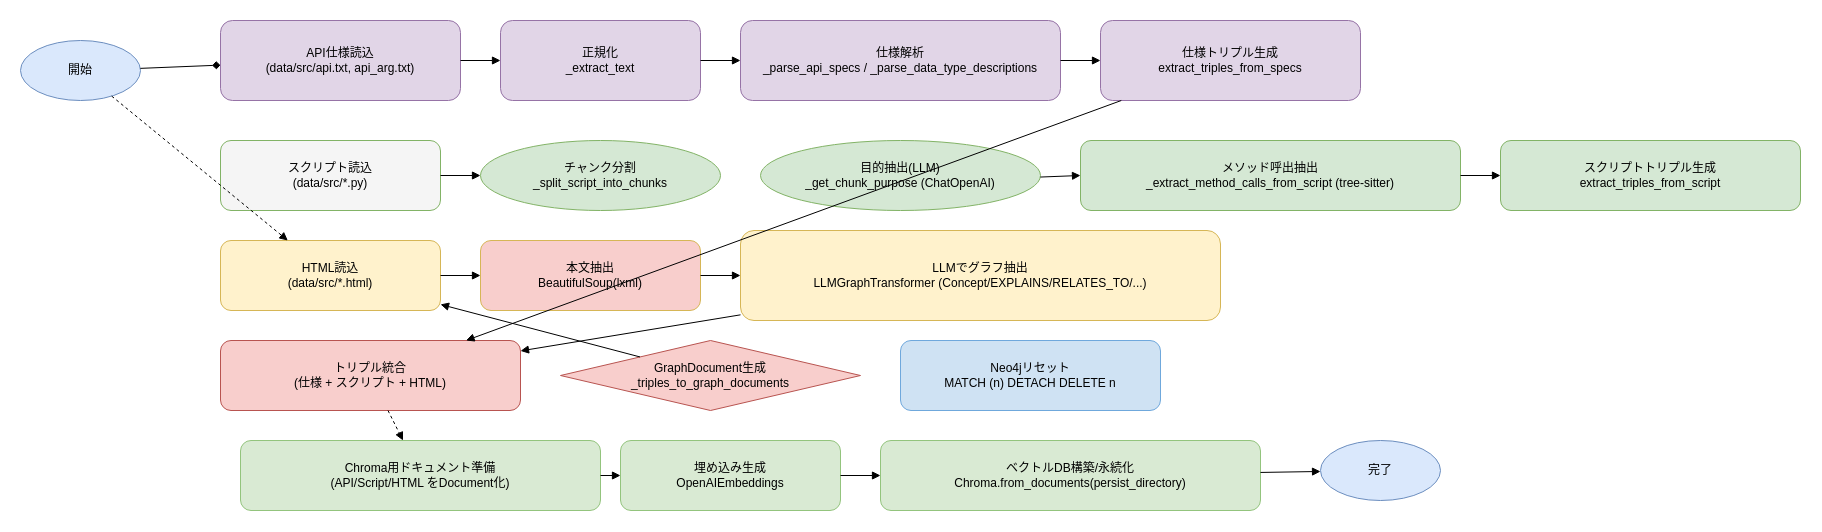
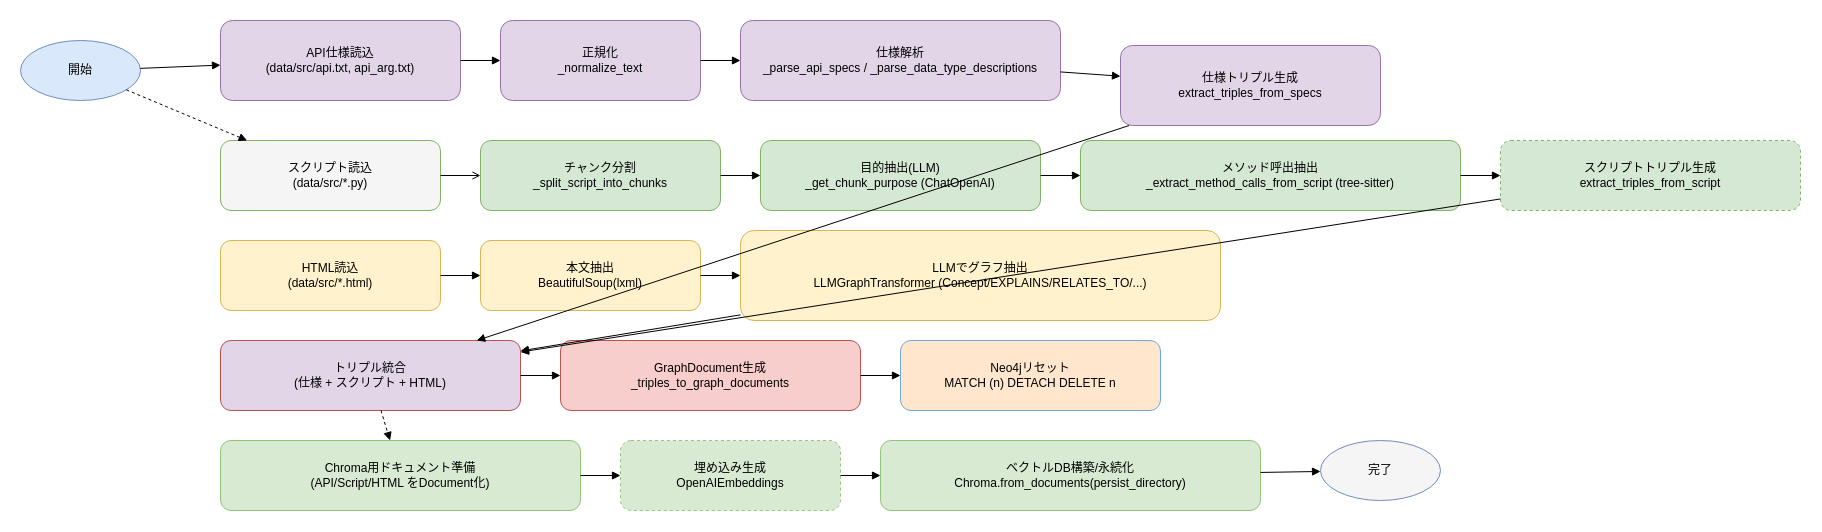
node "正規化 _extract_text": label "正規化 _extract_text" -> "正規化 _normalize_text"
node "仕様トリプル生成 extract_triples_from_specs": moved (1231, 61) -> (1251, 86)
edge "開始" -> "API仕様読込 (data/src/api.txt, api_arg.txt)": arrowhead diamond -> block
edge "開始" -> "スクリプト読込 (data/src/*.py)": added
edge "開始" -> "HTML読込 (data/src/*.html)": removed
edge "スクリプト読込 (data/src/*.py)" -> "チャンク分割 _split_script_into_chunks": arrowhead block -> open
node "チャンク分割 _split_script_into_chunks": shape ellipse -> rounded rectangle
edge "チャンク分割 _split_script_into_chunks" -> "目的抽出(LLM) _get_chunk_purpose (ChatOpenAI)": added
node "目的抽出(LLM) _get_chunk_purpose (ChatOpenAI)": shape ellipse -> rounded rectangle
node "スクリプトトリプル生成 extract_triples_from_script": style solid -> dashed
edge "スクリプトトリプル生成 extract_triples_from_script" -> "トリプル統合 (仕様 + スクリプト + HTML)": added
node "本文抽出 BeautifulSoup(lxml)": fillcolor #f8cecc -> #fff2cc
edge "GraphDocument生成 _triples_to_graph_documents" -> "HTML読込 (data/src/*.html)": now "GraphDocument生成 _triples_to_graph_documents" -> "Neo4jリセット MATCH (n) DETACH DELETE n"
node "トリプル統合 (仕様 + スクリプト + HTML)": fillcolor #f8cecc -> #e1d5e7
edge "トリプル統合 (仕様 + スクリプト + HTML)" -> "GraphDocument生成 _triples_to_graph_documents": added
node "GraphDocument生成 _triples_to_graph_documents": shape diamond -> rounded rectangle
node "Neo4jリセット MATCH (n) DETACH DELETE n": fillcolor #cfe2f3 -> #ffe6cc
node "完了": fillcolor #dae8fc -> #f5f5f5
node "Chroma用ドキュメント準備 (API/Script/HTML をDocument化)": moved (421, 476) -> (401, 476)
node "埋め込み生成 OpenAIEmbeddings": style solid -> dashed
